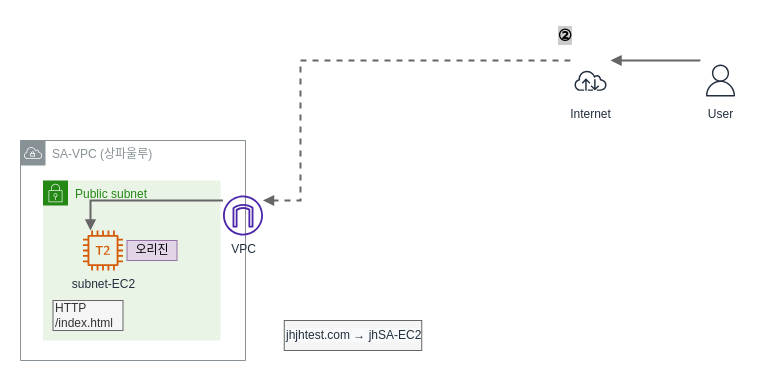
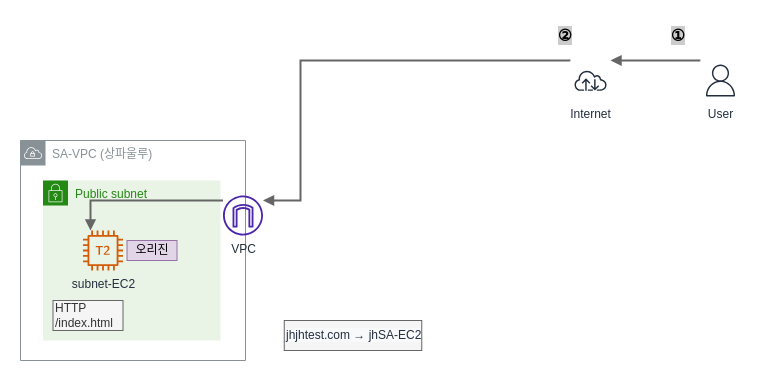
node "①": added
edge "Internet" -> "VPC": style dashed -> solid
